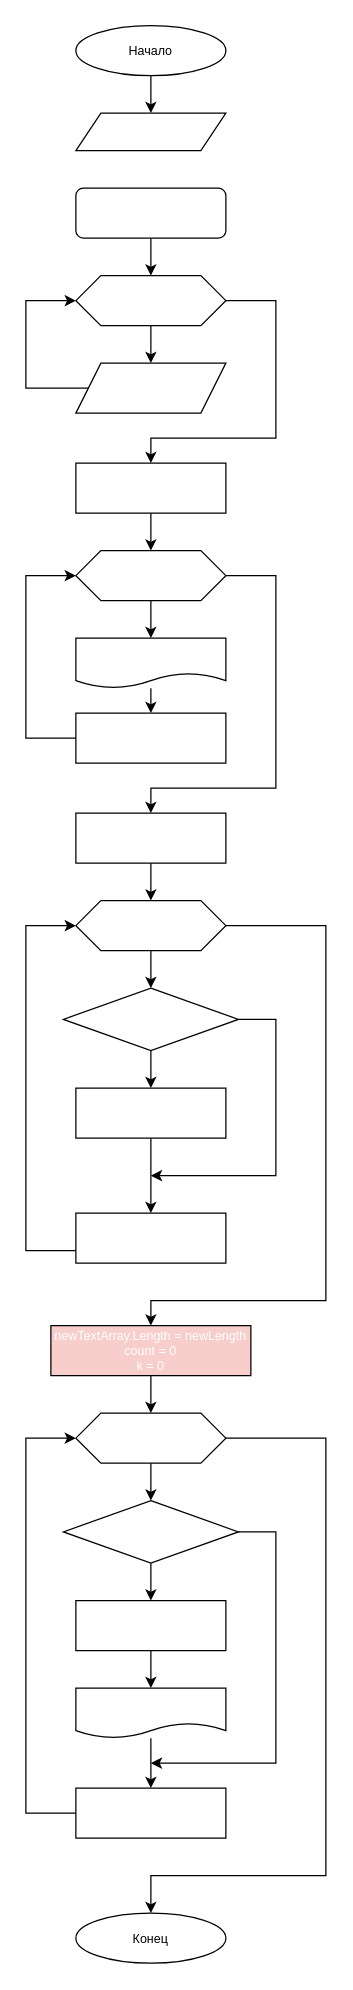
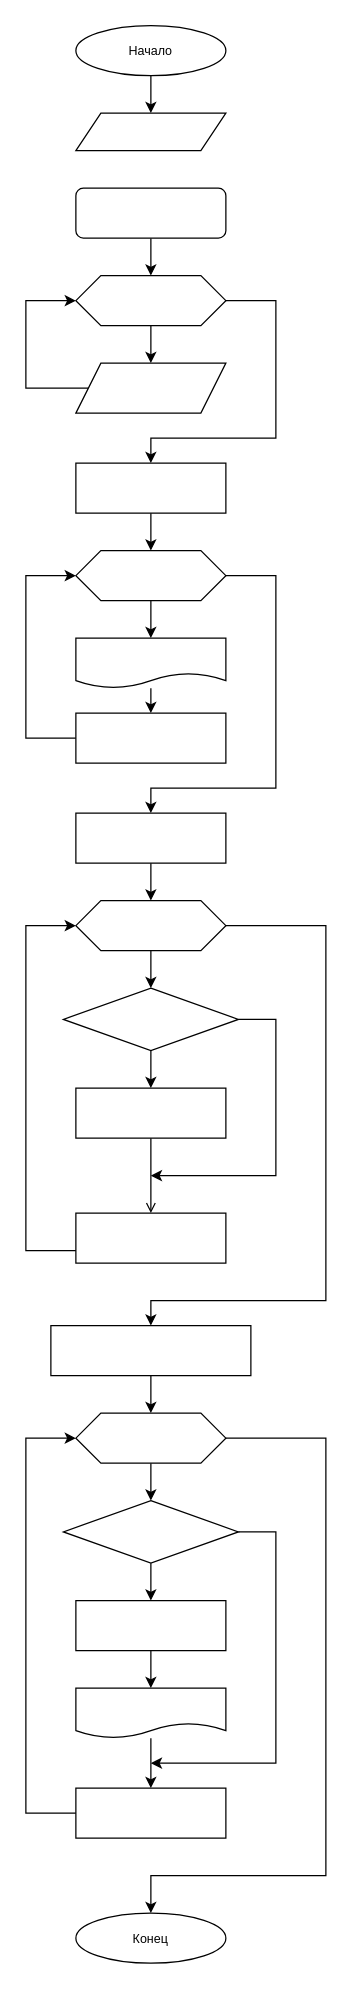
edge "newLength++" -> "j++": arrowhead classic -> open
node "newTextArray.Length = newLength count = 0 k = 0": fillcolor #f8cecc -> #ffffff
